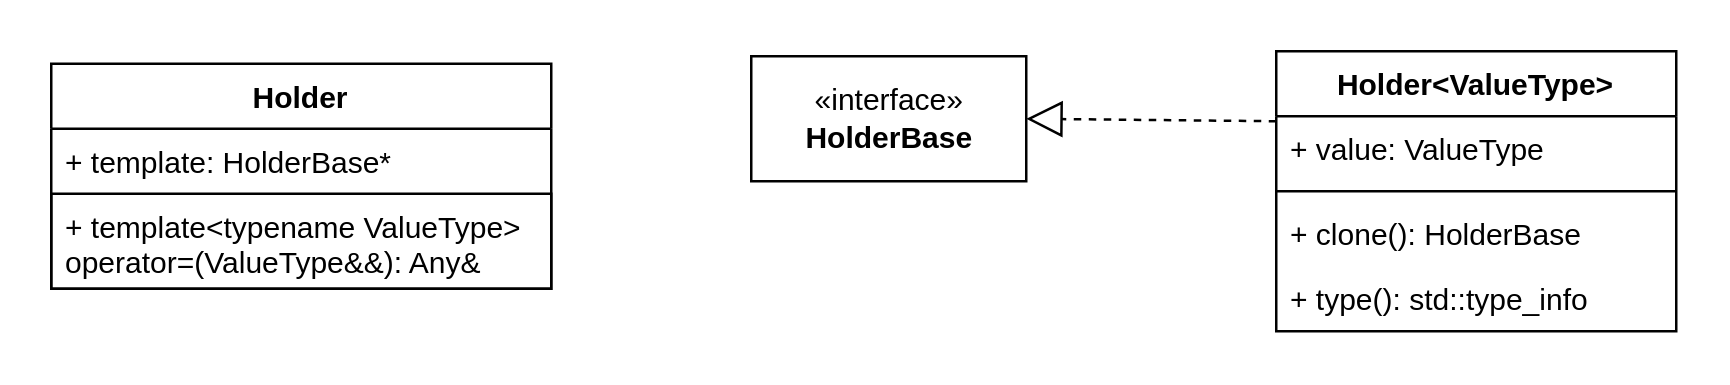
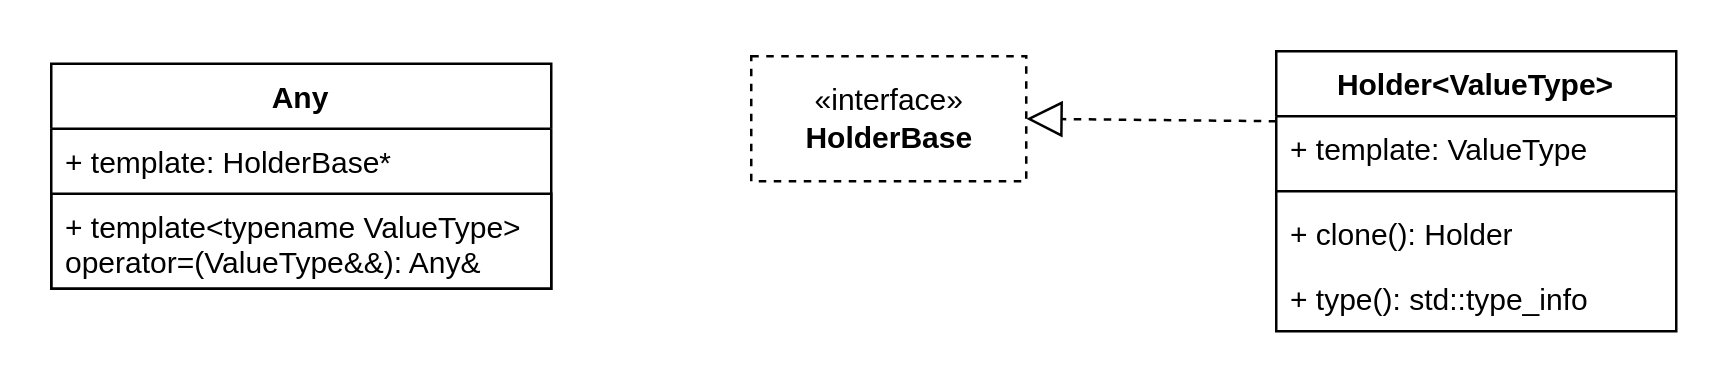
node "Holder": label "Holder" -> "Any"
node "«interface» HolderBase": style solid -> dashed
node "+ value: ValueType": label "+ value: ValueType" -> "+ template: ValueType"
node "+ clone(): HolderBase": label "+ clone(): HolderBase" -> "+ clone(): Holder"
